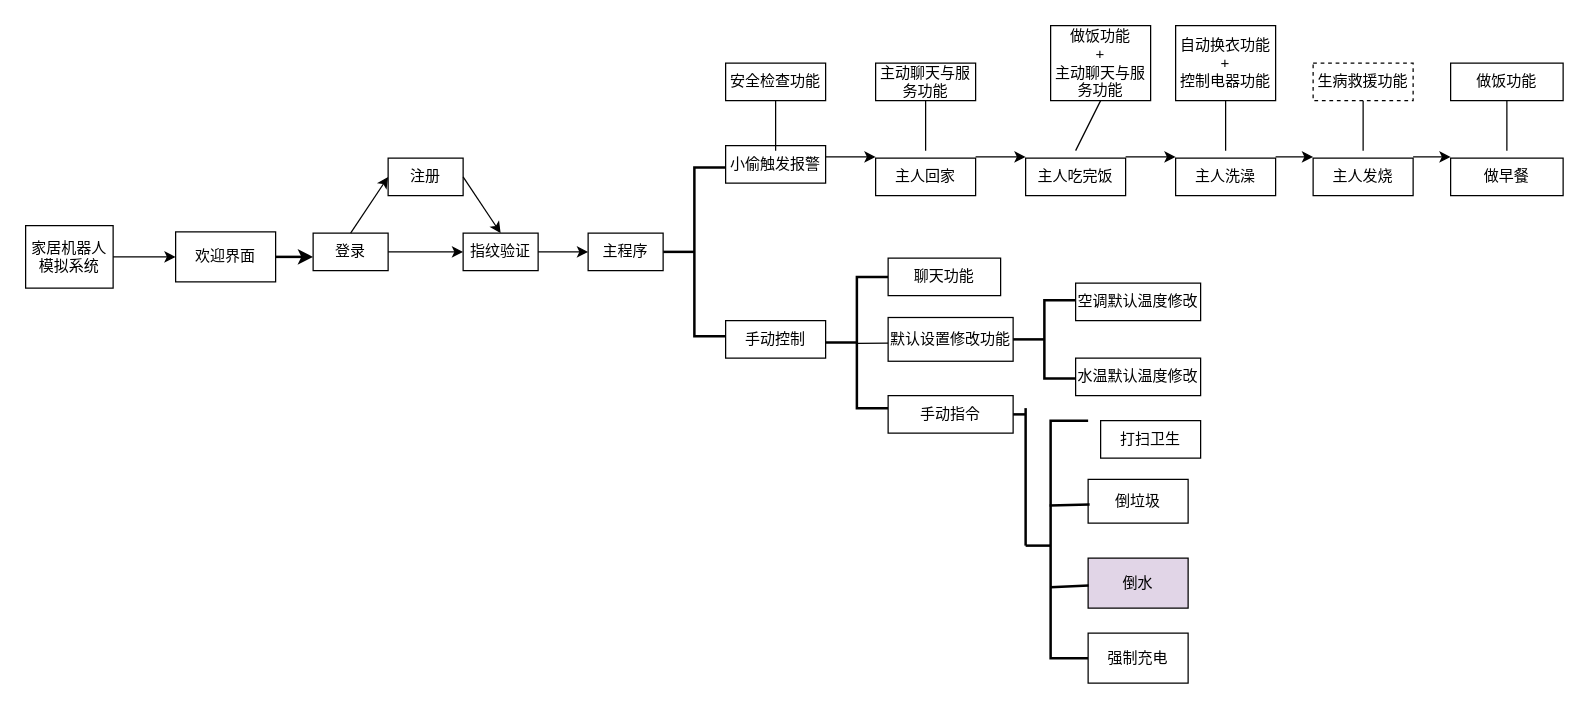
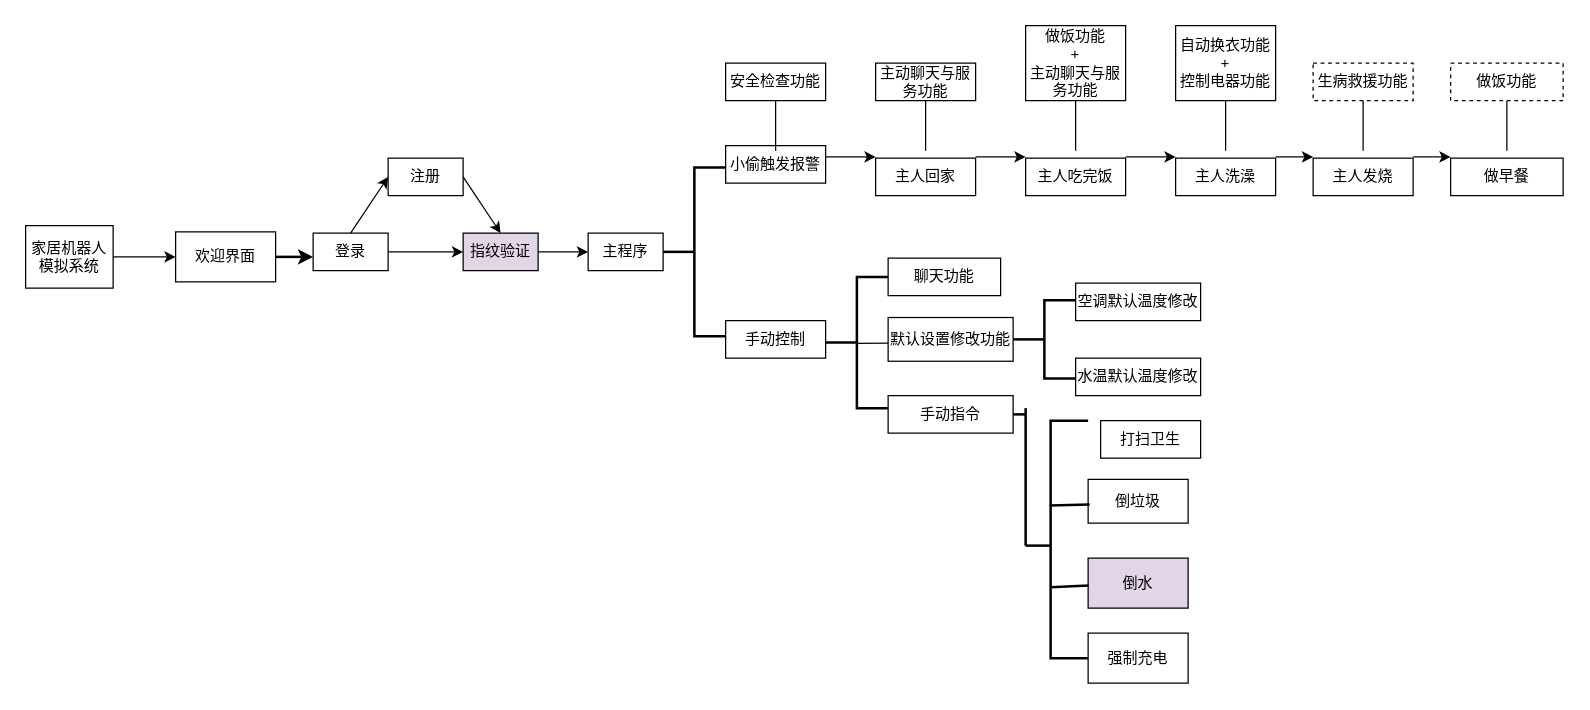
node "做饭功能 + 主动聊天与服务功能": moved (1101, 63) -> (1076, 63)
node "做饭功能": style solid -> dashed
node "指纹验证": fillcolor #ffffff -> #e1d5e7
